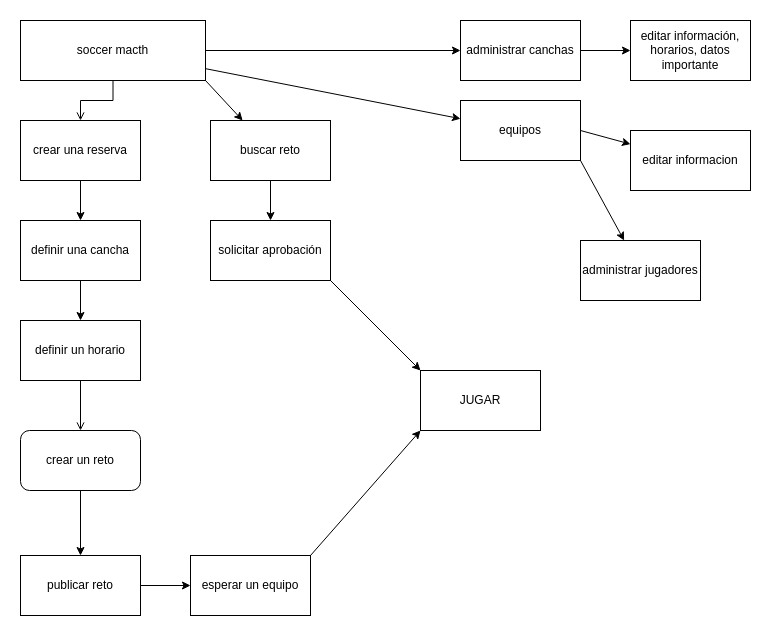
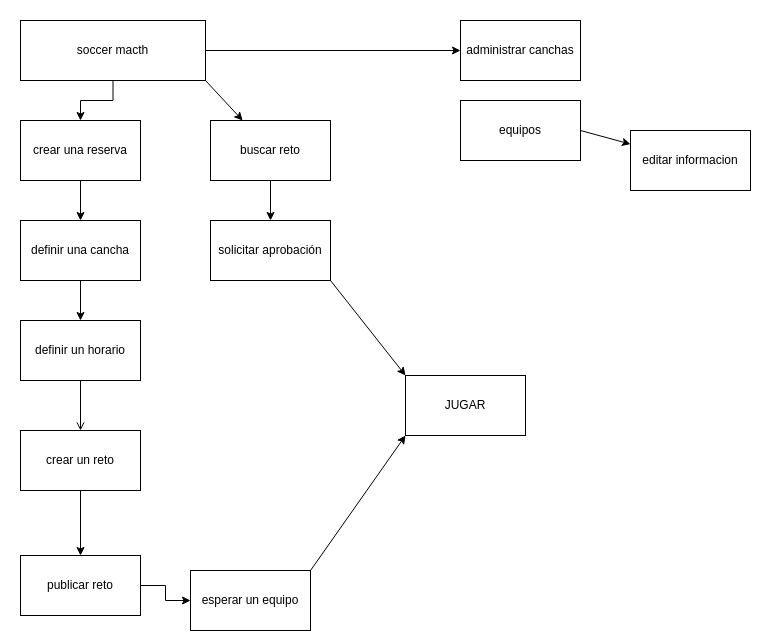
edge "administrar canchas" -> "editar información, horarios, datos importante": removed
node "editar información, horarios, datos importante": removed
edge "soccer macth" -> "equipos": removed
edge "soccer macth" -> "crear una reserva": arrowhead open -> classic
edge "equipos" -> "administrar jugadores": removed
node "administrar jugadores": removed
node "JUGAR": moved (481, 401) -> (466, 406)
node "crear un reto": shape rounded rectangle -> rectangle
node "esperar un equipo": moved (251, 586) -> (251, 601)
